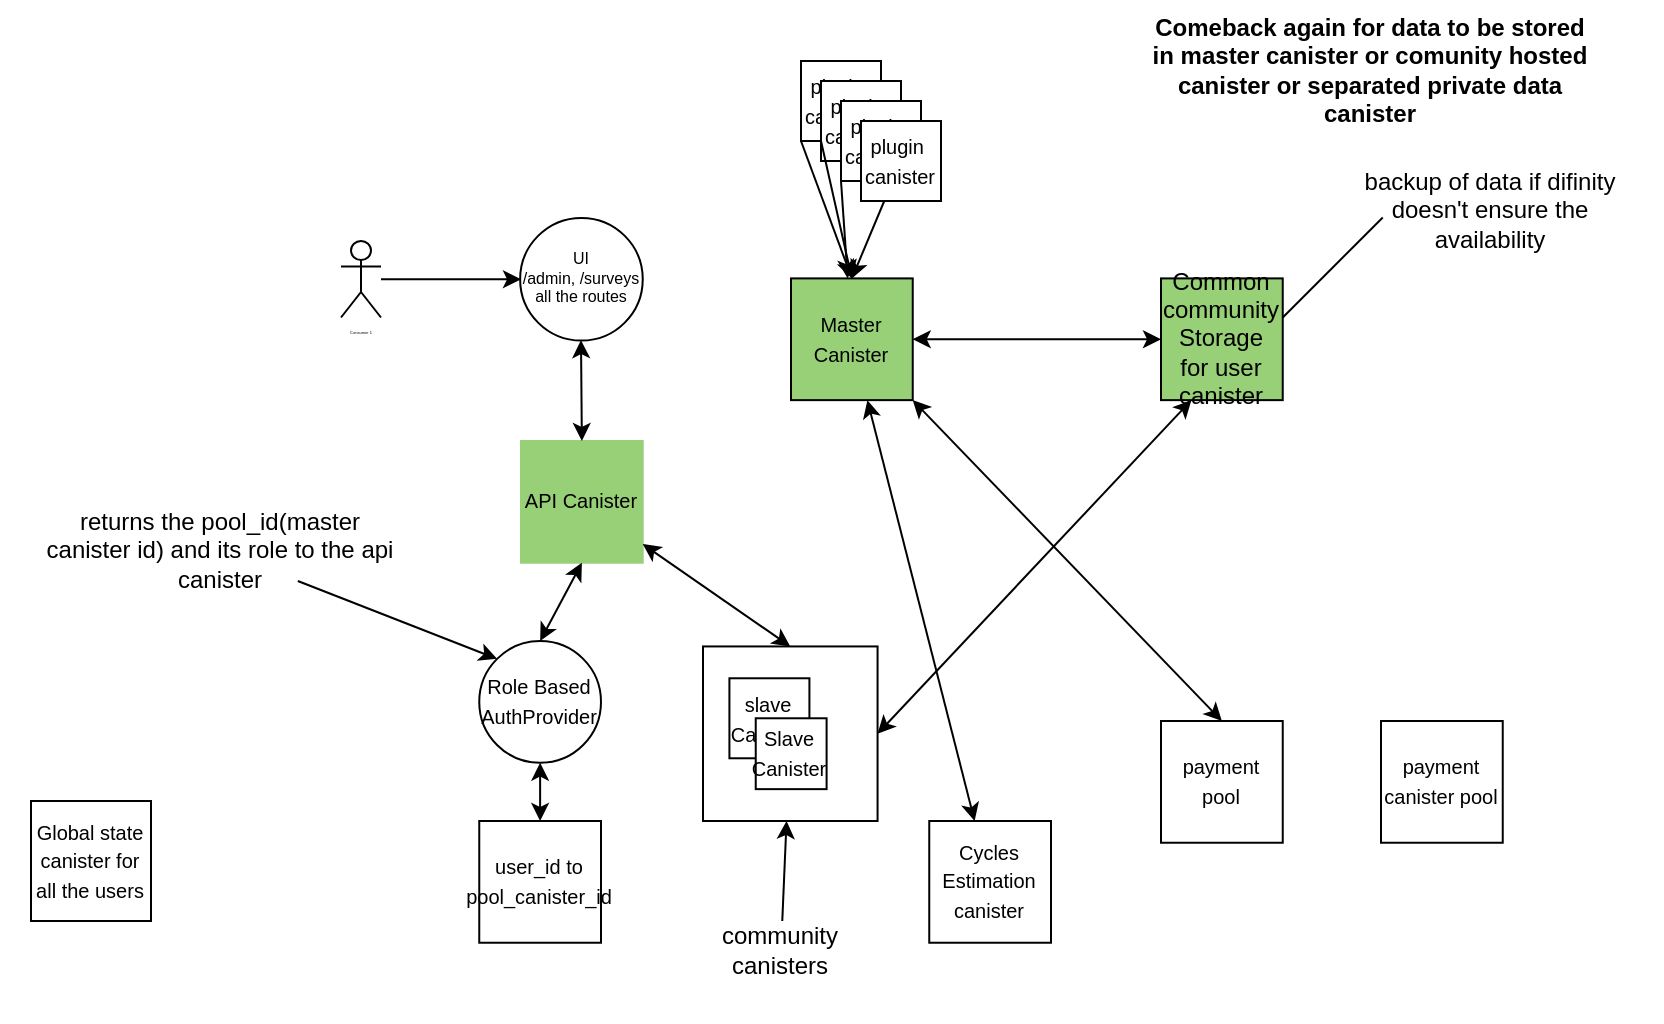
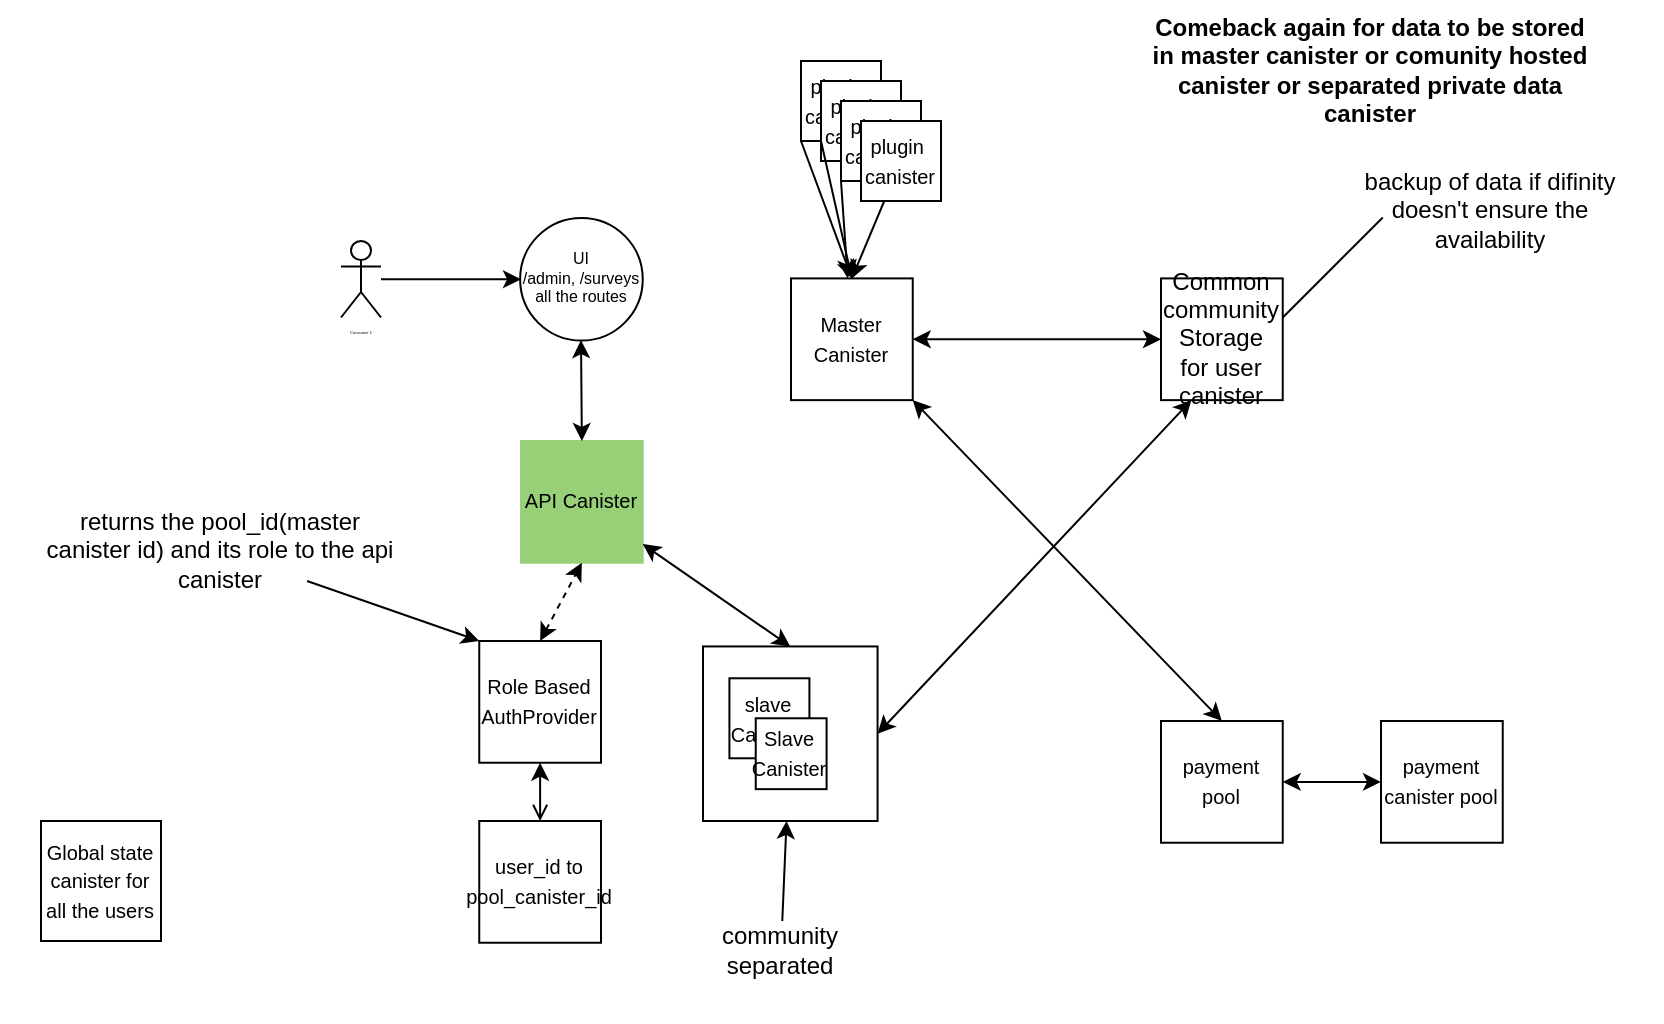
node "Master Canister": fillcolor #97d077 -> #ffffff
node "Common community Storage for user canister": fillcolor #97d077 -> #ffffff
edge "API Canister" -- "Role Based AuthProvider": style solid -> dashed
edge "Master Canister" -- "Cycles Estimation canister": removed
node "Role Based AuthProvider": shape ellipse -> rectangle
edge "payment pool" -- "payment canister pool": added
edge "Role Based AuthProvider" -- "user_id to pool_canister_id": arrowhead classic -> open
node "Global state canister for all the users": moved (91, 861) -> (101, 881)
node "Cycles Estimation canister": removed
node "community canisters": label "community canisters" -> "community separated"
